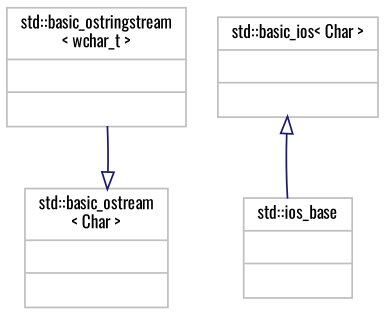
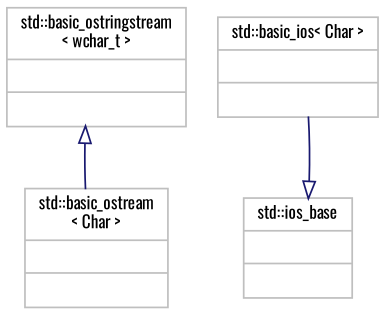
edge "std::basic_ostringstream" -> "std::basic_ostream": reversed
edge "std::ios_base" -> "std::basic_ios< Char >": reversed
